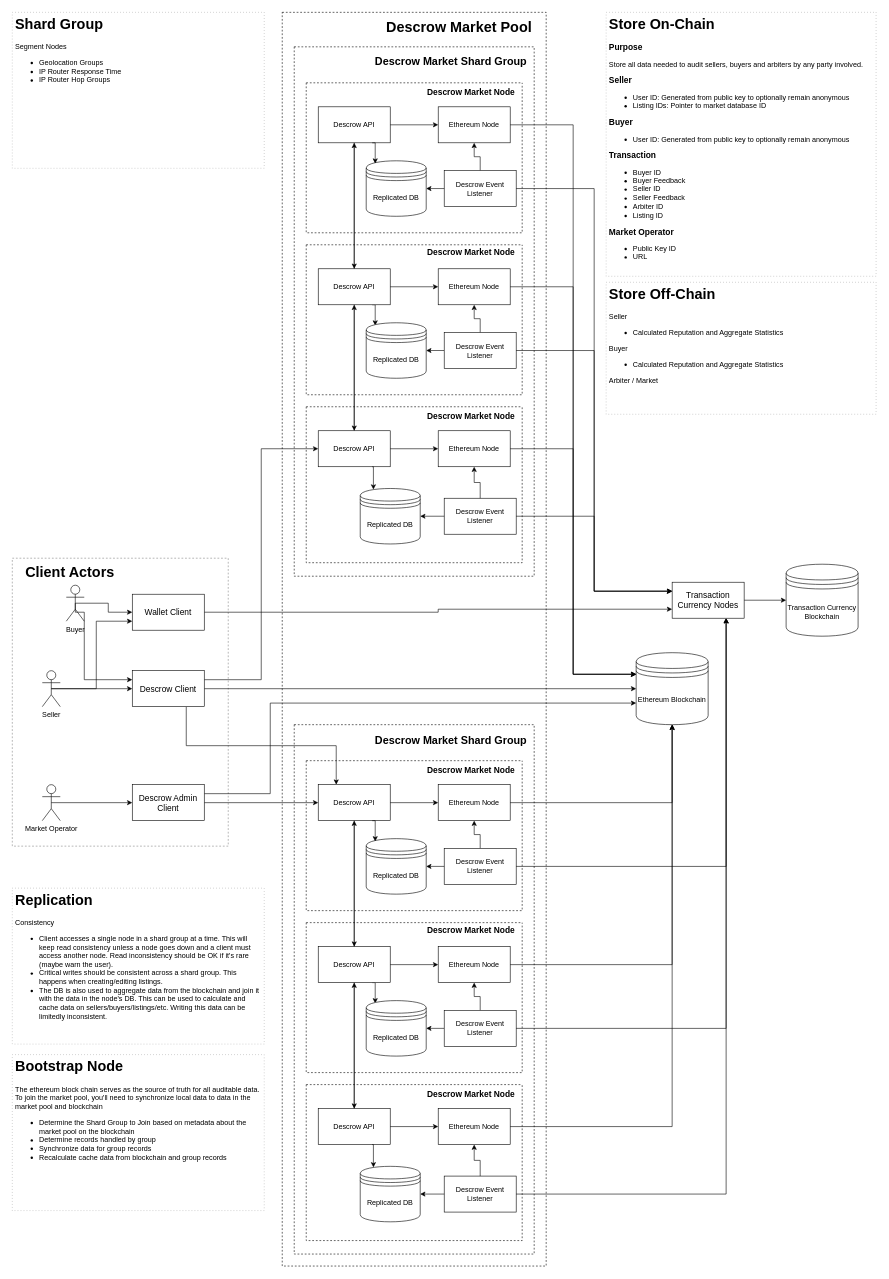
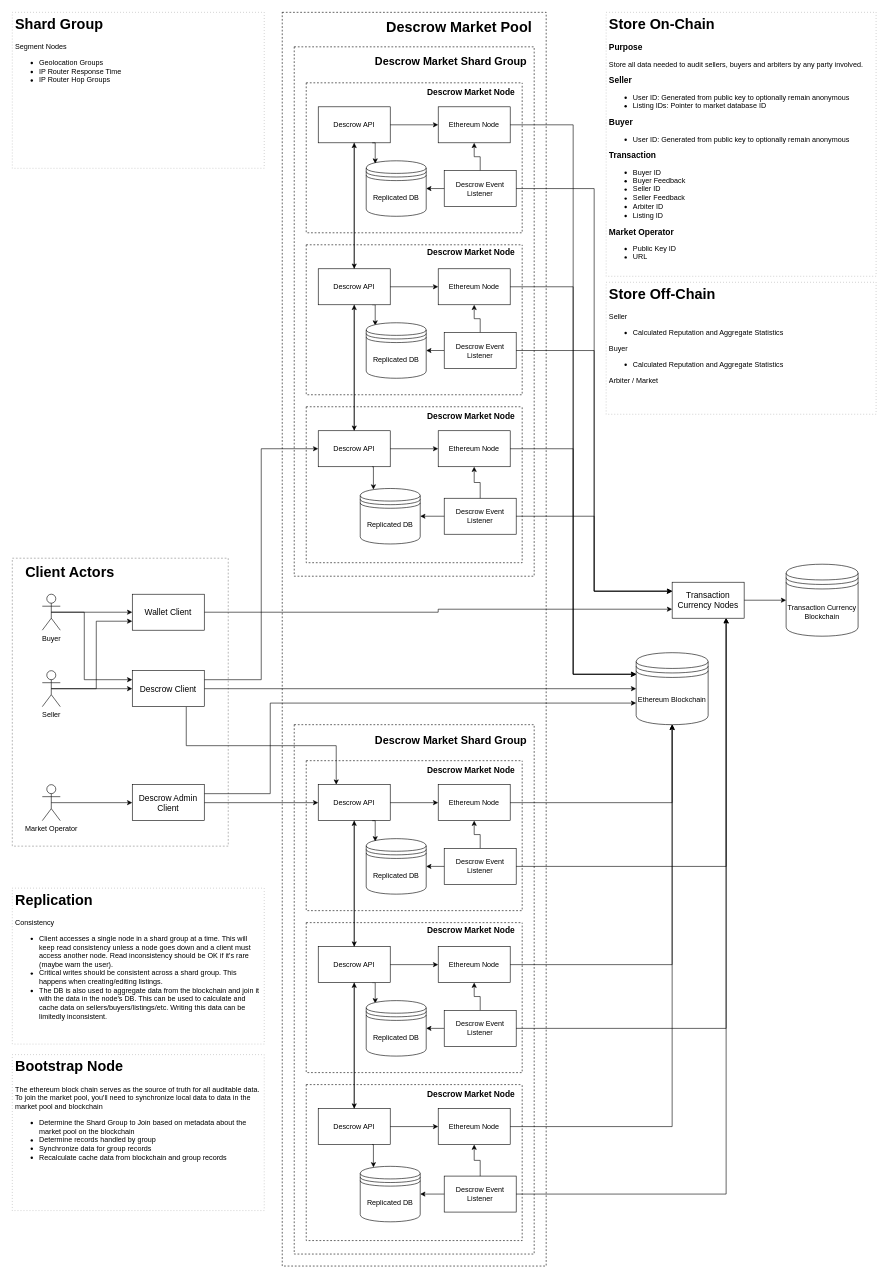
node "Buyer": moved (75, 603) -> (51, 612)
